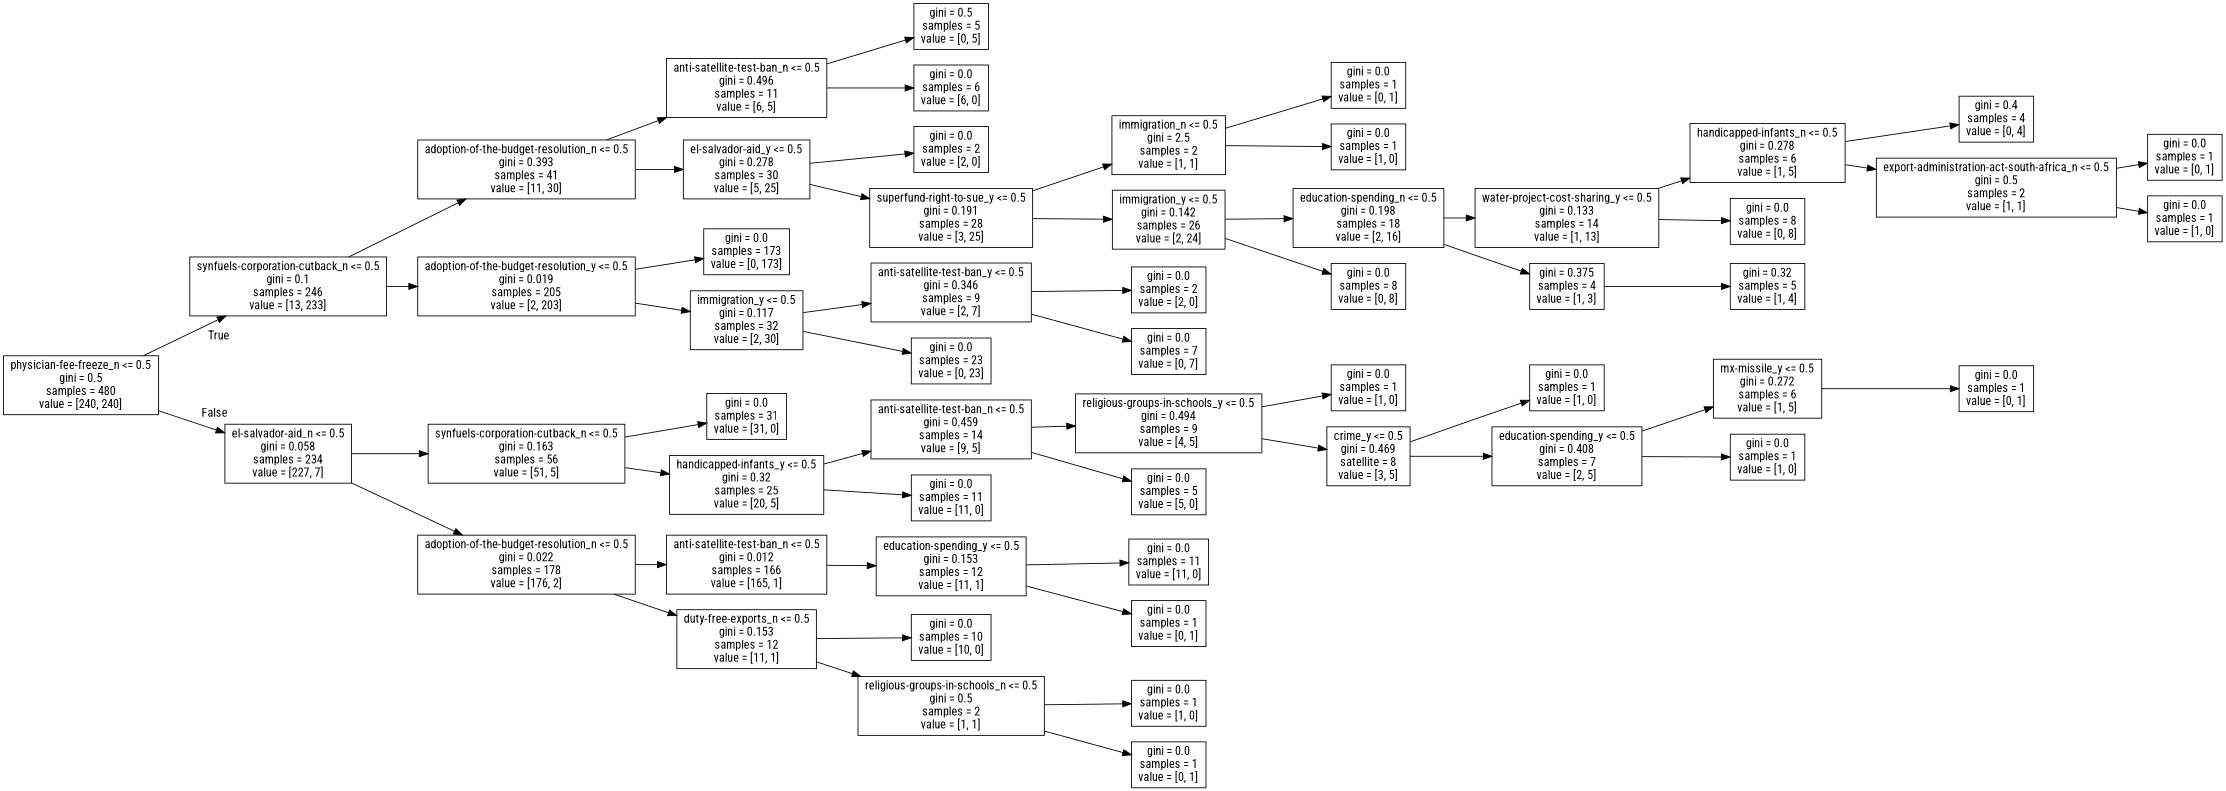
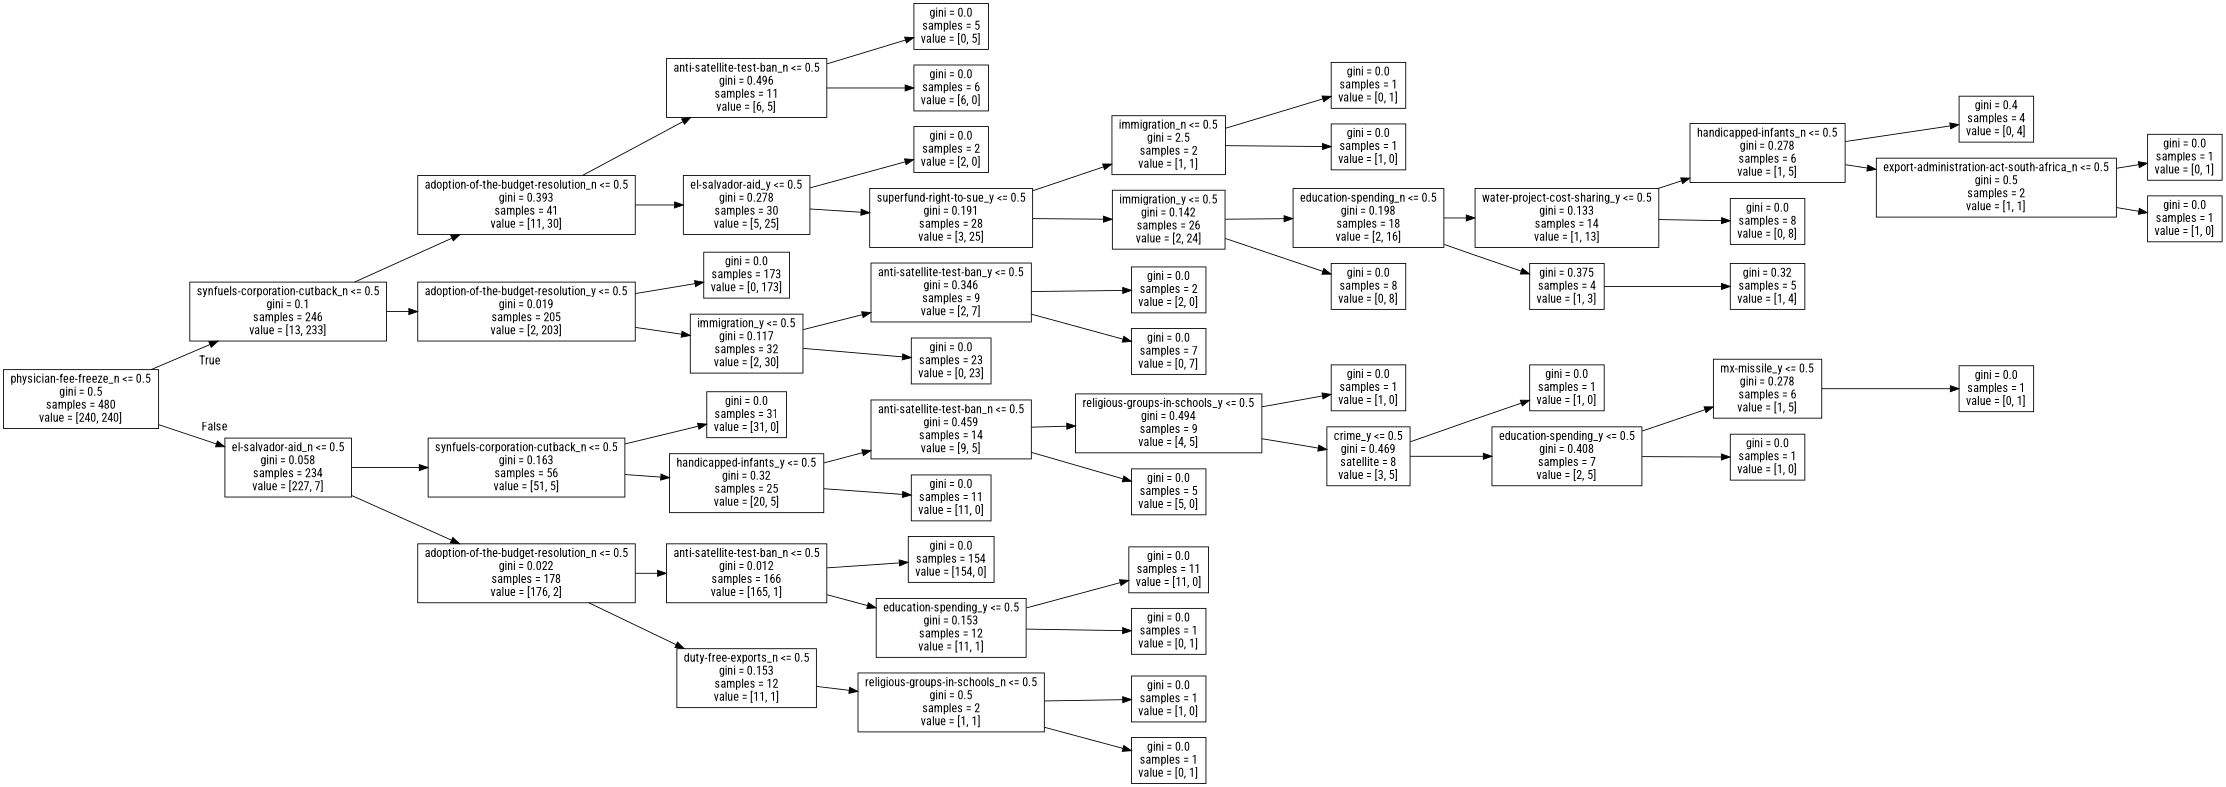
node "gini = 0.5 samples = 5 value = [0, 5]": label "gini = 0.5 samples = 5 value = [0, 5]" -> "gini = 0.0 samples = 5 value = [0, 5]"
node "mx-missile_y <= 0.5 gini = 0.272 samples = 6 value = [1, 5]": label "mx-missile_y <= 0.5 gini = 0.272 samples = 6 value = [1, 5]" -> "mx-missile_y <= 0.5 gini = 0.278 samples = 6 value = [1, 5]"
node "gini = 0.0 samples = 154 value = [154, 0]": added
node "gini = 0.0 samples = 10 value = [10, 0]": removed
